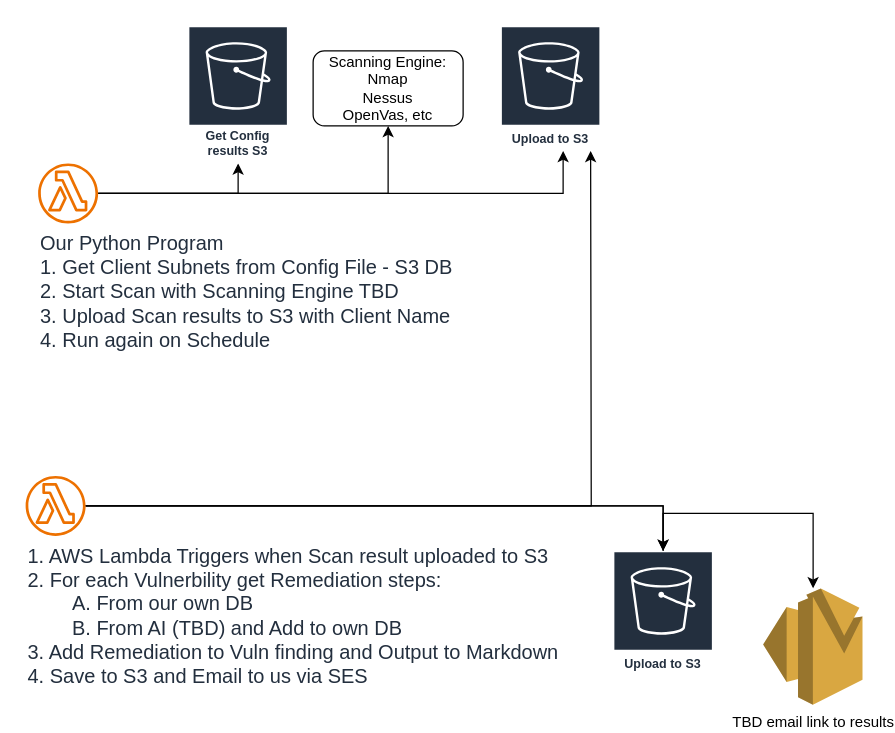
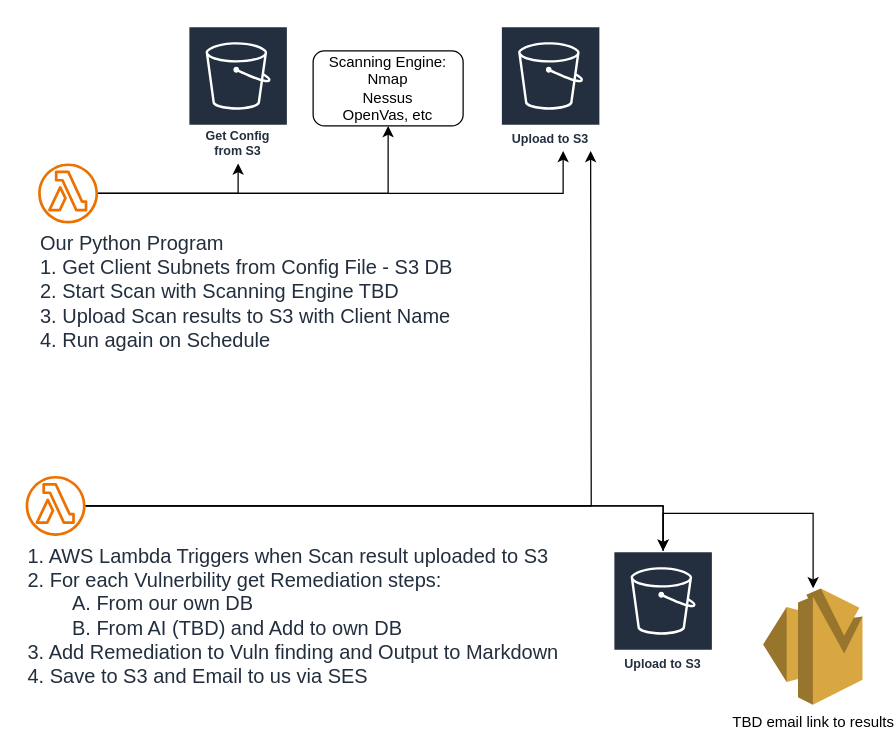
node "Get Config results S3": label "Get Config results S3" -> "Get Config from S3"
